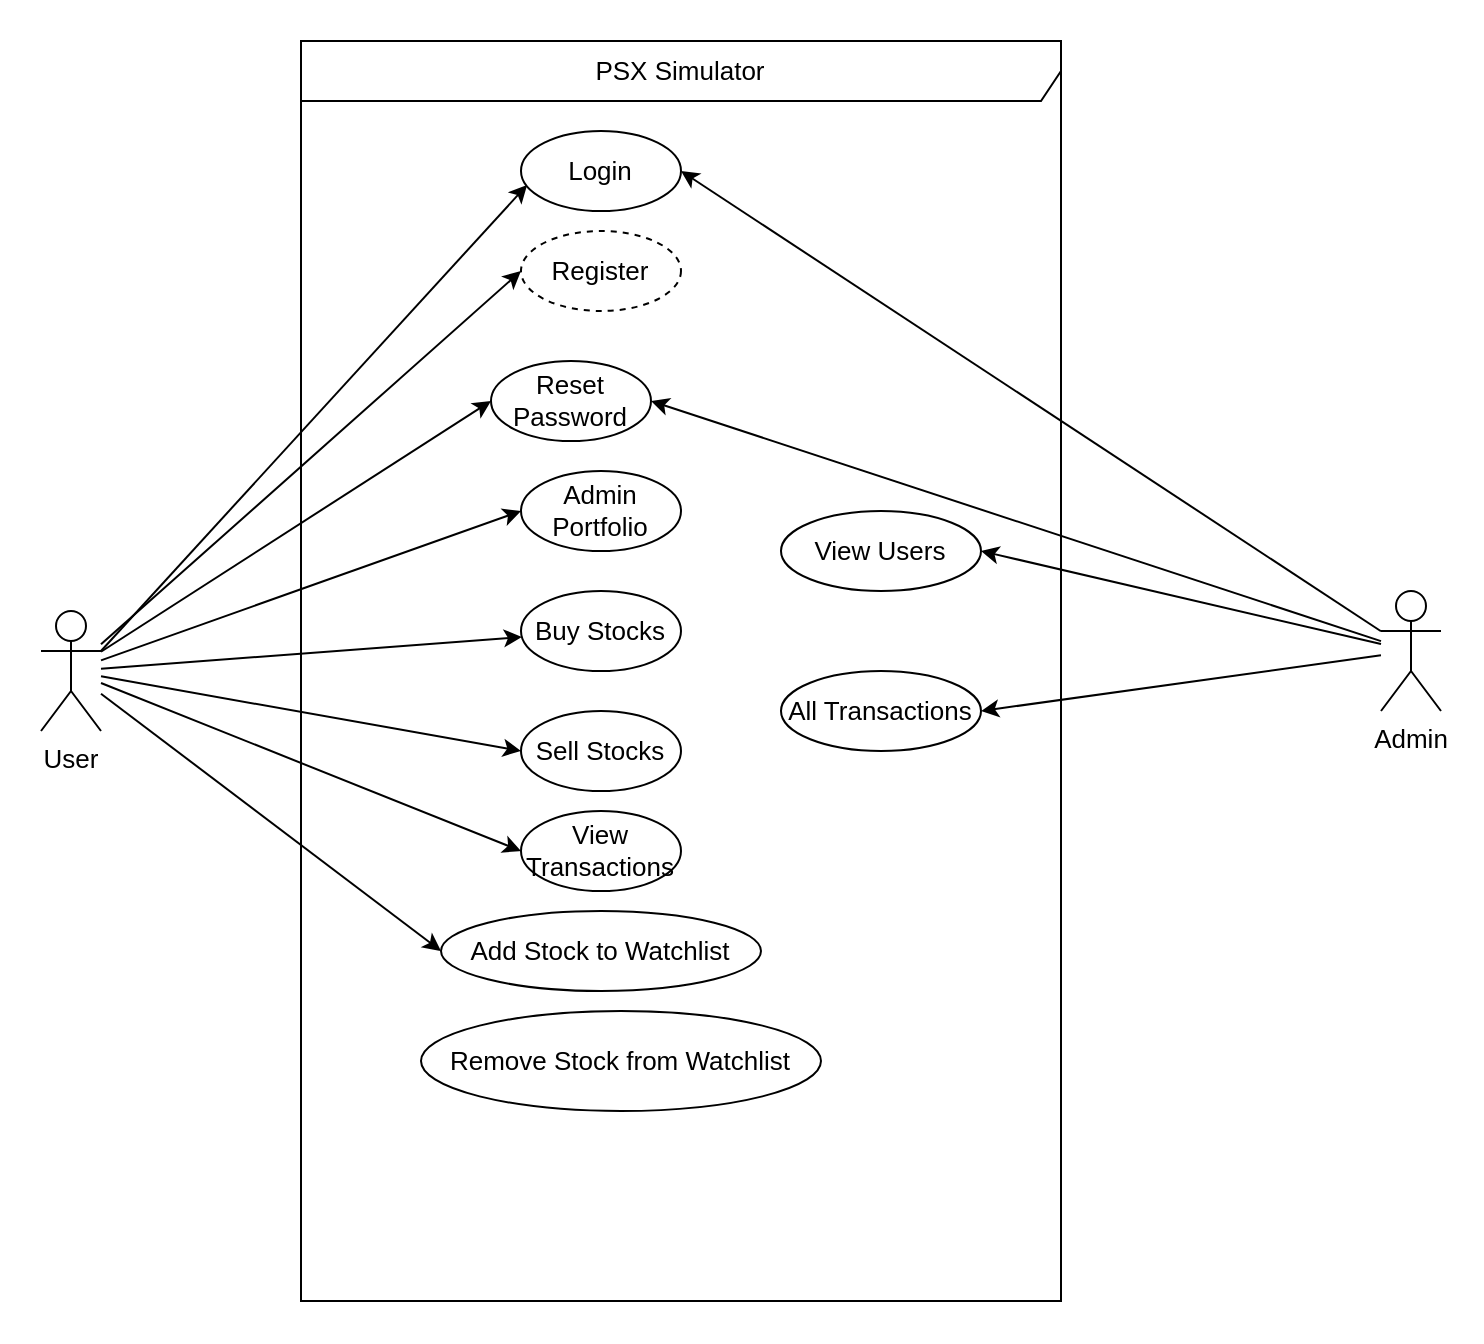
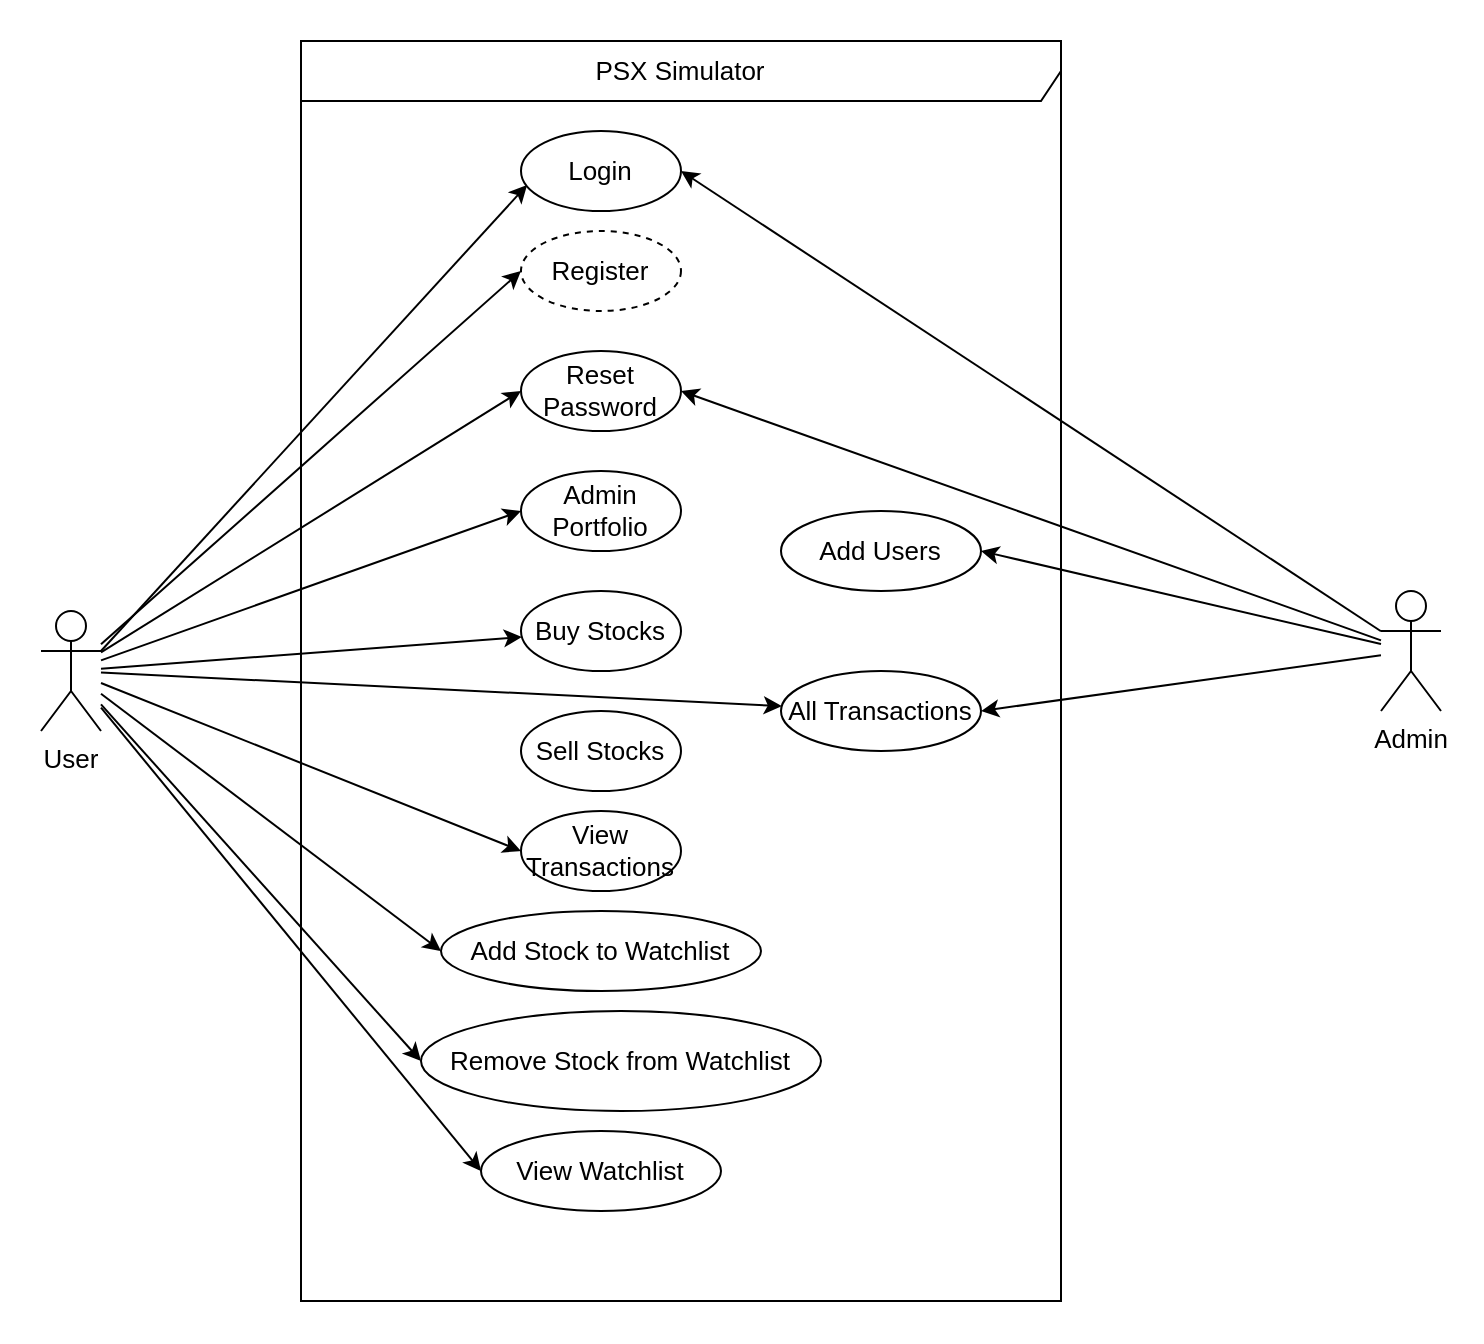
node "Reset Password": moved (571, 401) -> (601, 391)
node "View Users": label "View Users" -> "Add Users"
edge "User" -> "Sell Stocks": now "User" -> "All Transactions"
edge "User" -> "Remove Stock from Watchlist": added
edge "User" -> "View Watchlist": added
node "View Watchlist": added
